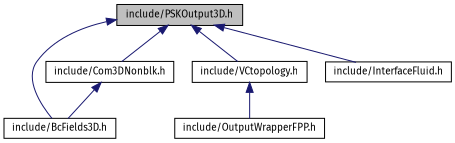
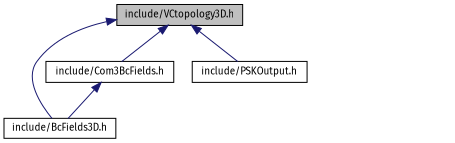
node "include/PSKOutput3D.h": label "include/PSKOutput3D.h" -> "include/VCtopology3D.h"
node "include/Com3DNonblk.h": label "include/Com3DNonblk.h" -> "include/Com3BcFields.h"
node "include/VCtopology.h": label "include/VCtopology.h" -> "include/PSKOutput.h"
node "include/InterfaceFluid.h": removed
node "include/OutputWrapperFPP.h": removed
